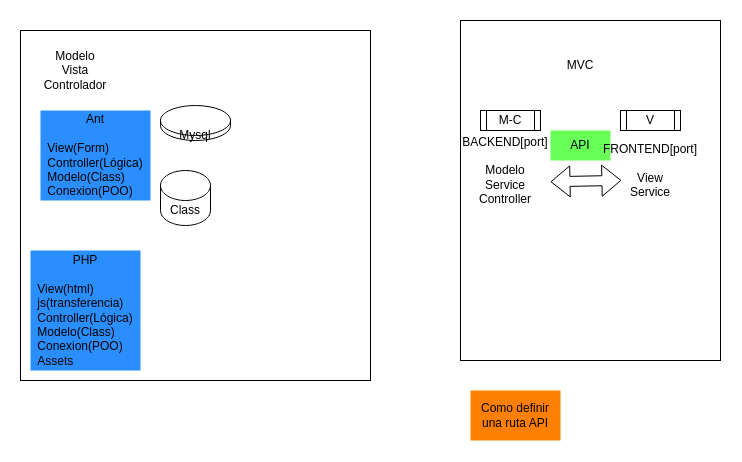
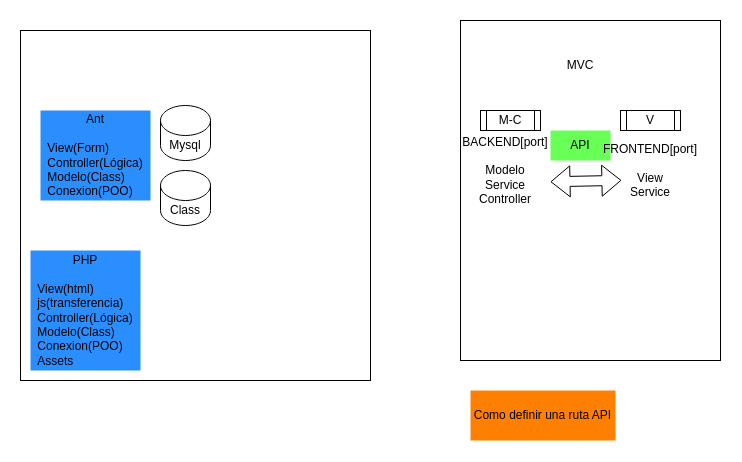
node "Modelo Vista Controlador": removed
node "Mysql": size 70x35 -> 50x55
node "Como definir una ruta API": size 90x50 -> 145x50
